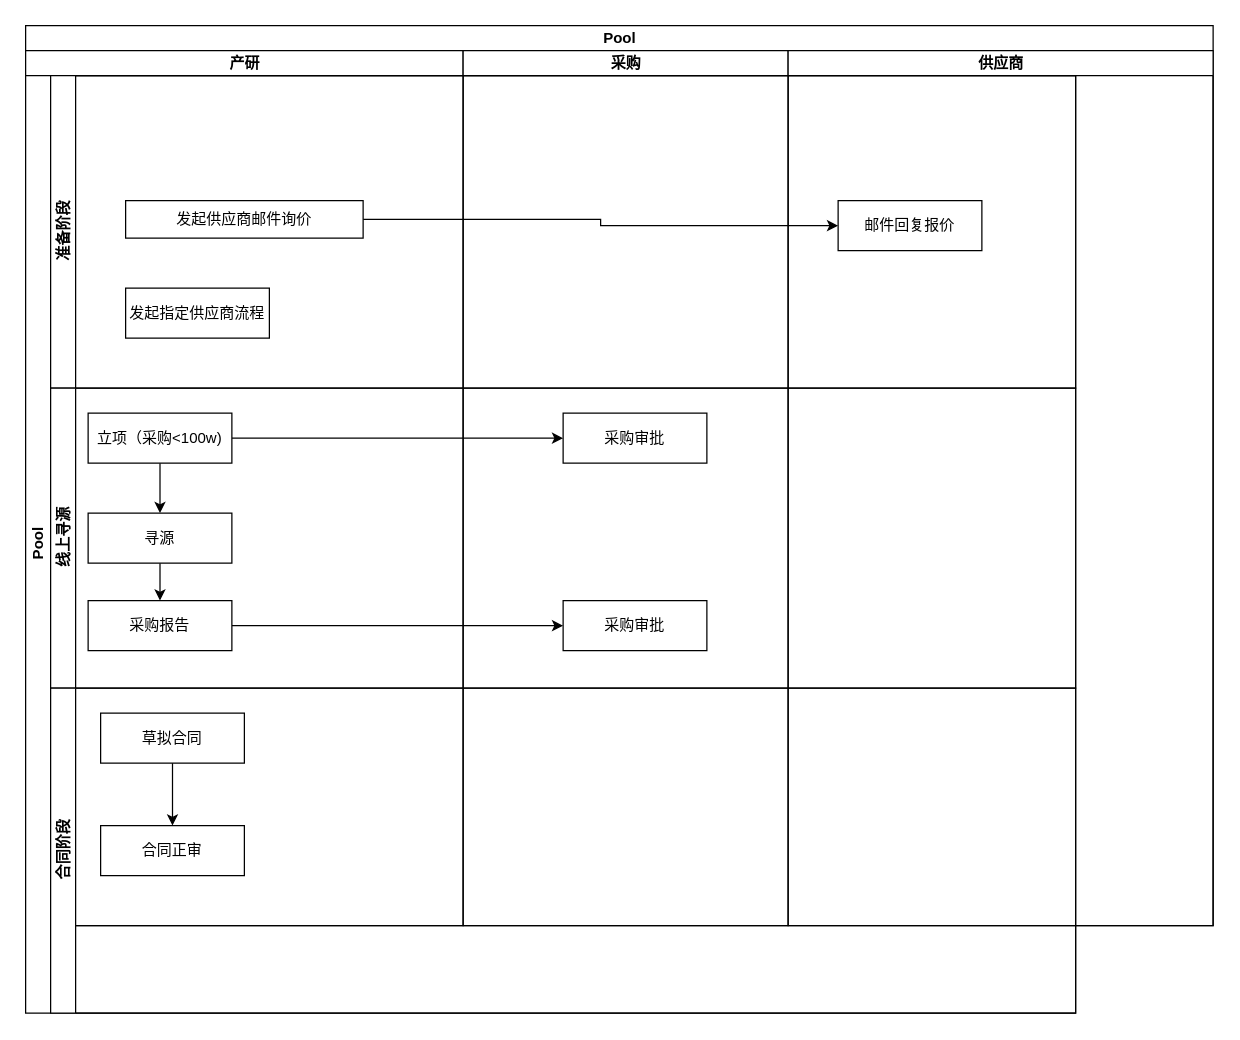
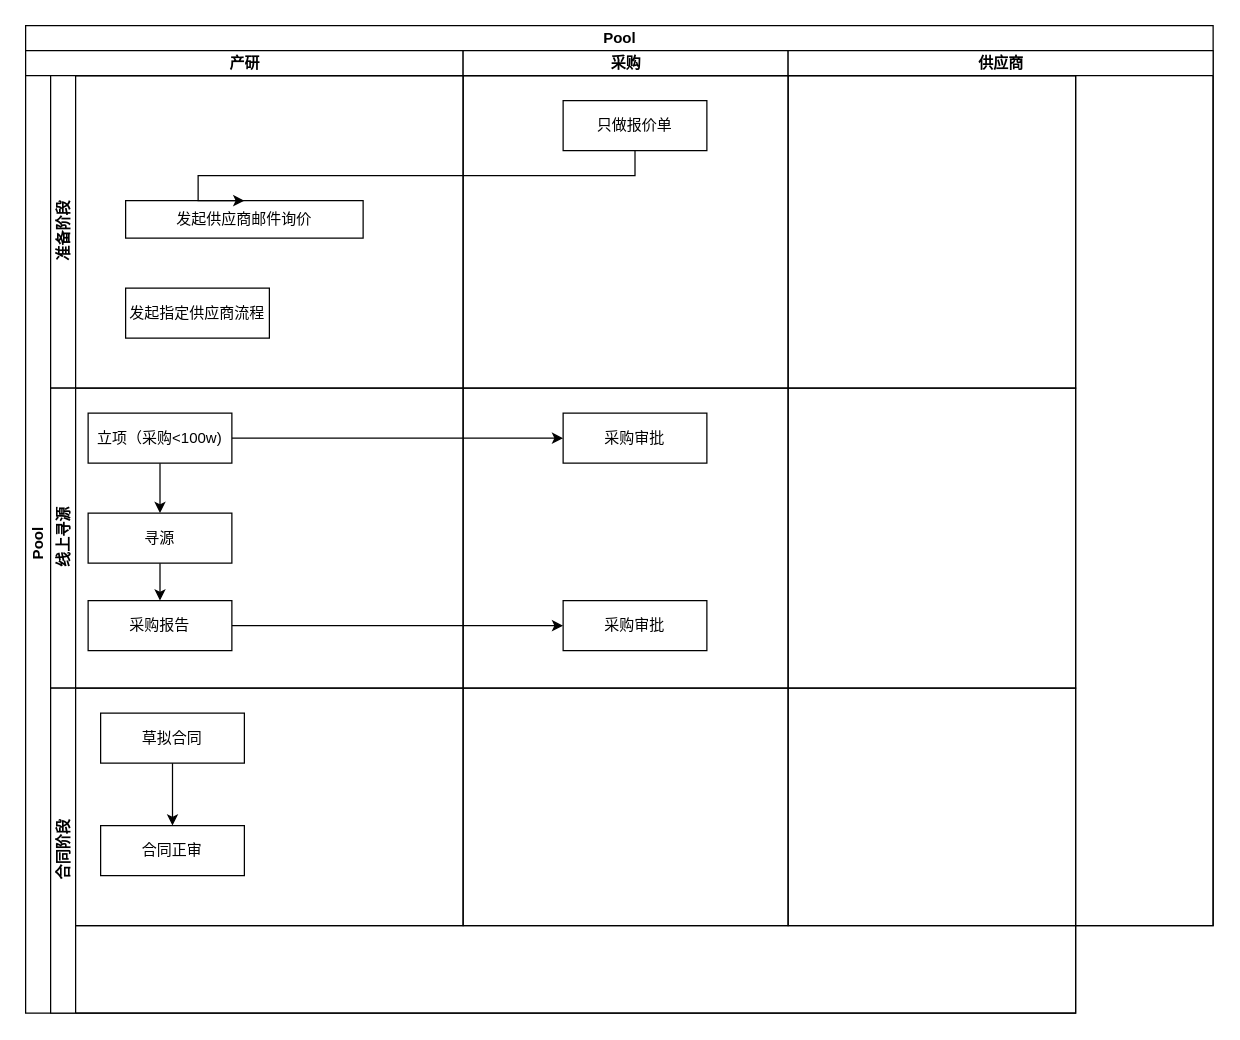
node "只做报价单": added
edge "只做报价单" -> "发起供应商邮件询价": added
edge "发起供应商邮件询价" -> "邮件回复报价": removed
node "邮件回复报价": removed
